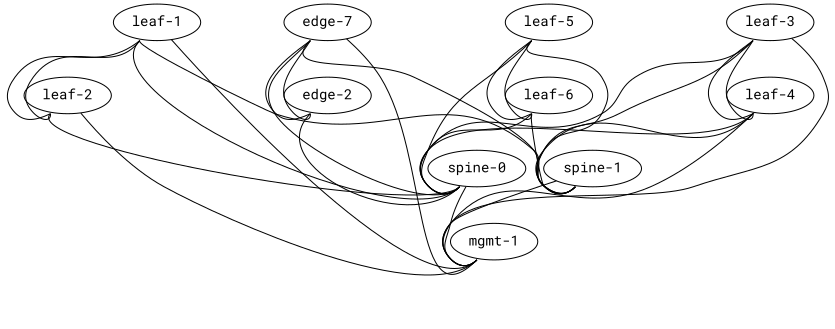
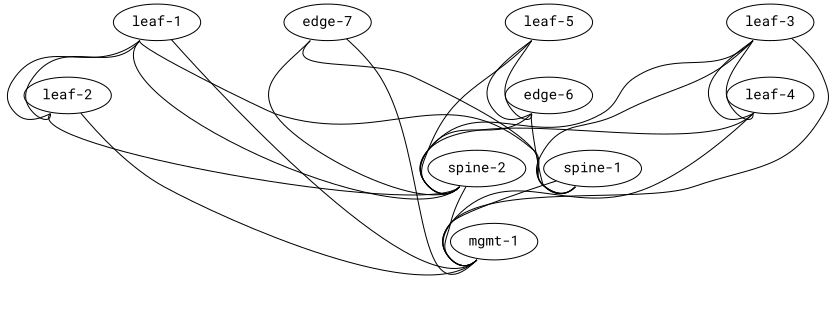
node "edge-2": removed
node "leaf-6": label "leaf-6" -> "edge-6"
edge "leaf-5" -- "spine-1": removed
edge "leaf-4" -- "spine-1": removed
node "spine-0": label "spine-0" -> "spine-2"
